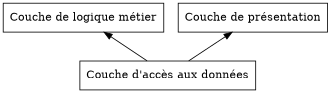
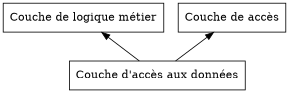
node "Couche de présentation": label "Couche de présentation" -> "Couche de accès"
